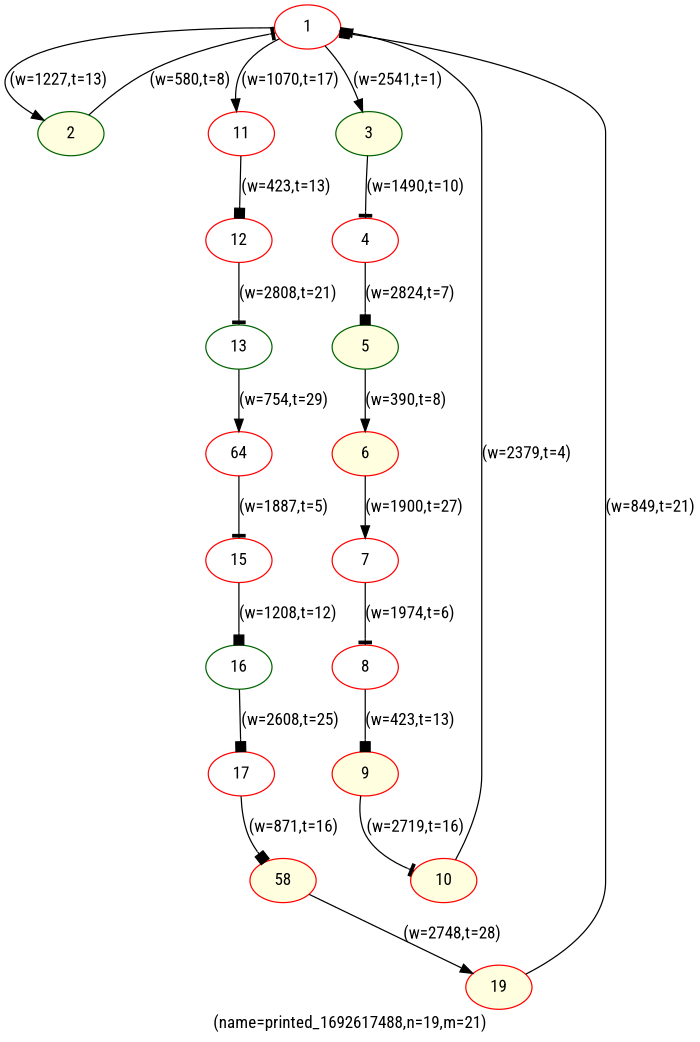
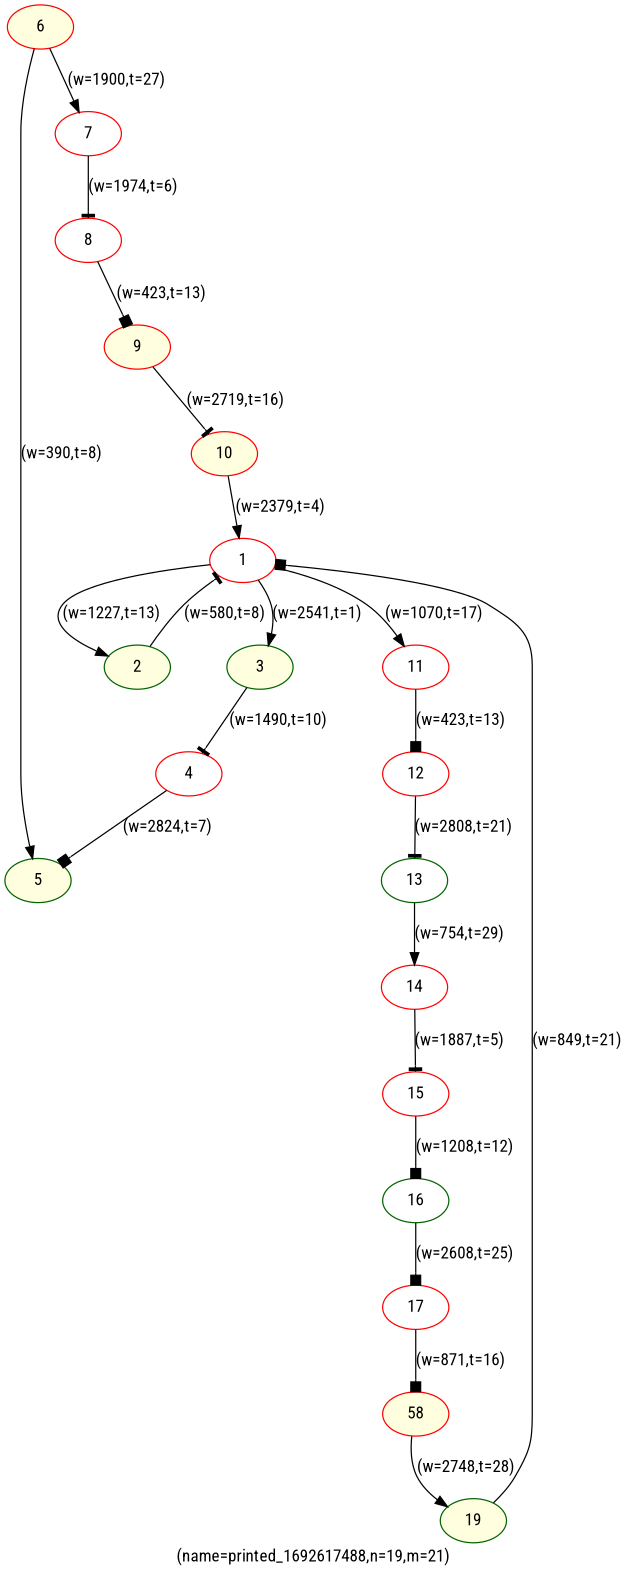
edge "5" -> "6": reversed
node "64": label "64" -> "14"
node "19": color red -> darkgreen
